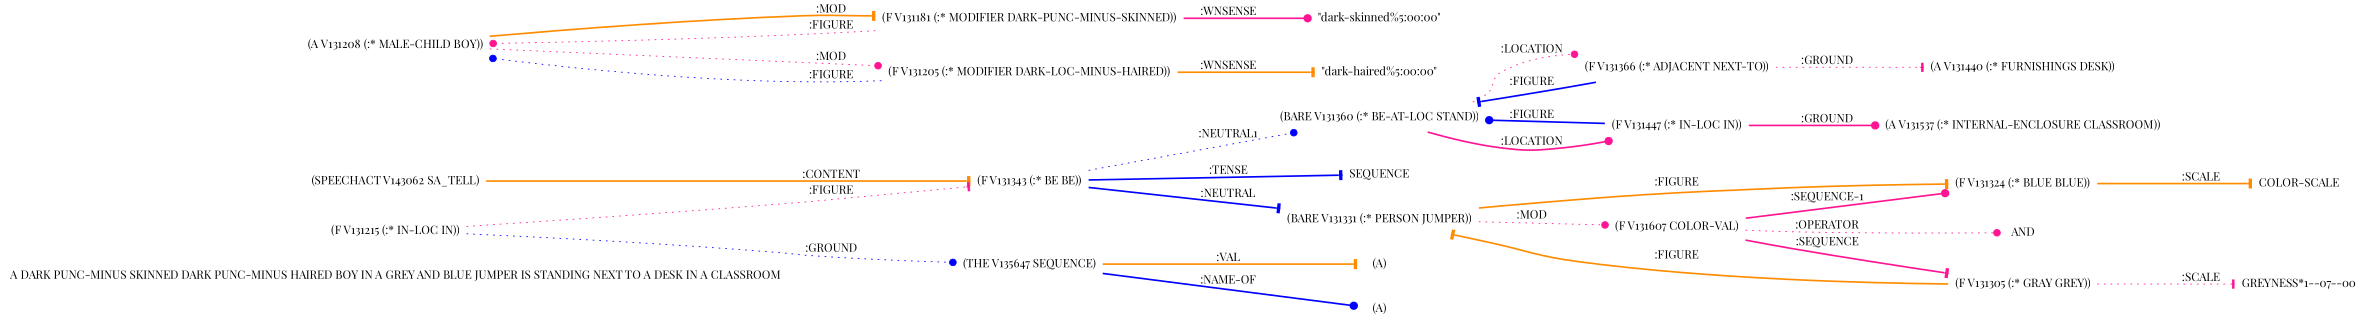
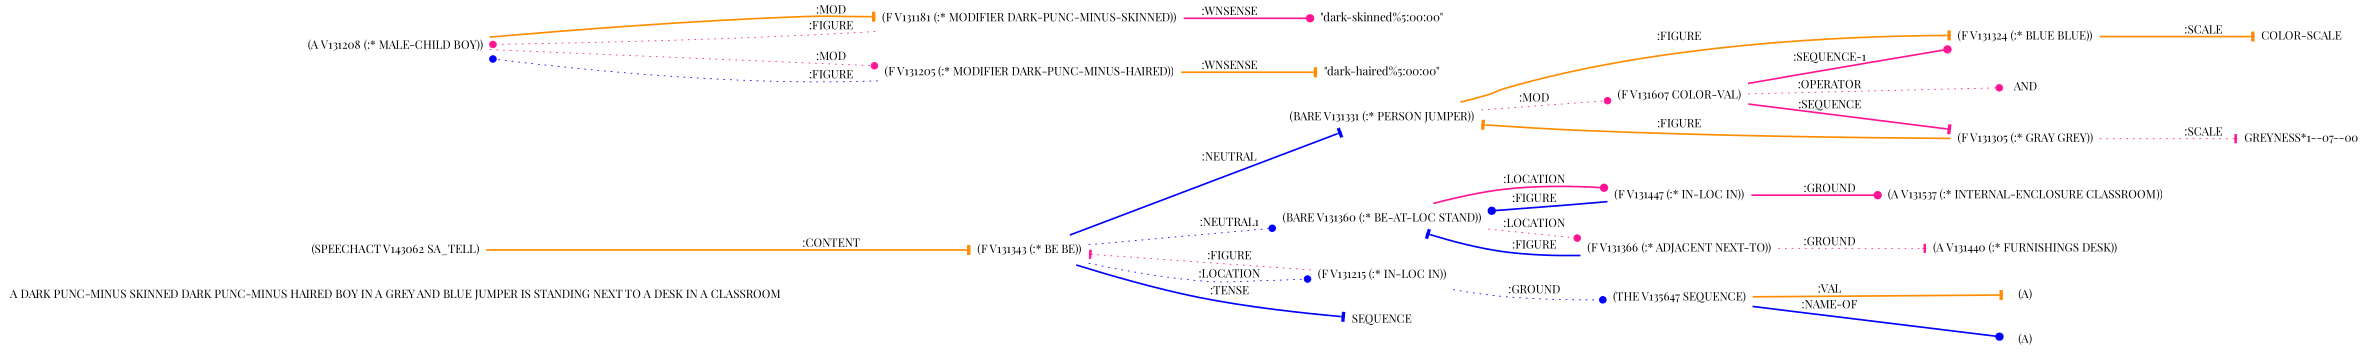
node "(F V131205 (:* MODIFIER DARK-LOC-MINUS-HAIRED))": label "(F V131205 (:* MODIFIER DARK-LOC-MINUS-HAIRED))" -> "(F V131205 (:* MODIFIER DARK-PUNC-MINUS-HAIRED))"
edge "(F V131343 (:* BE BE))" -> "(F V131215 (:* IN-LOC IN))": added, label ":LOCATION"
